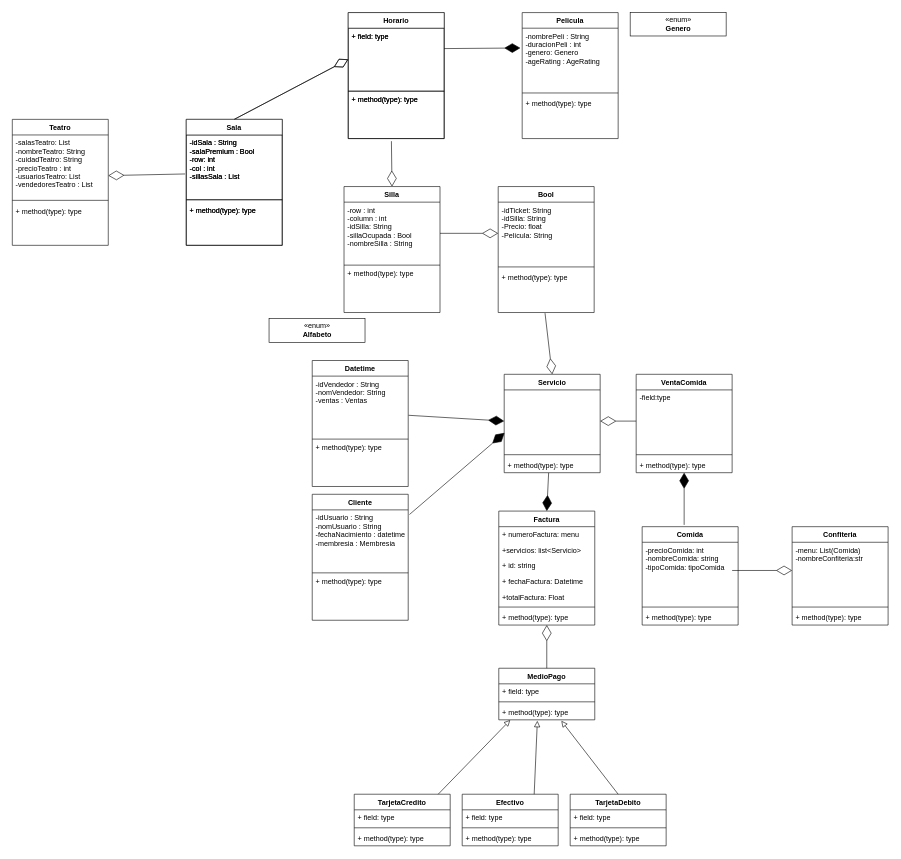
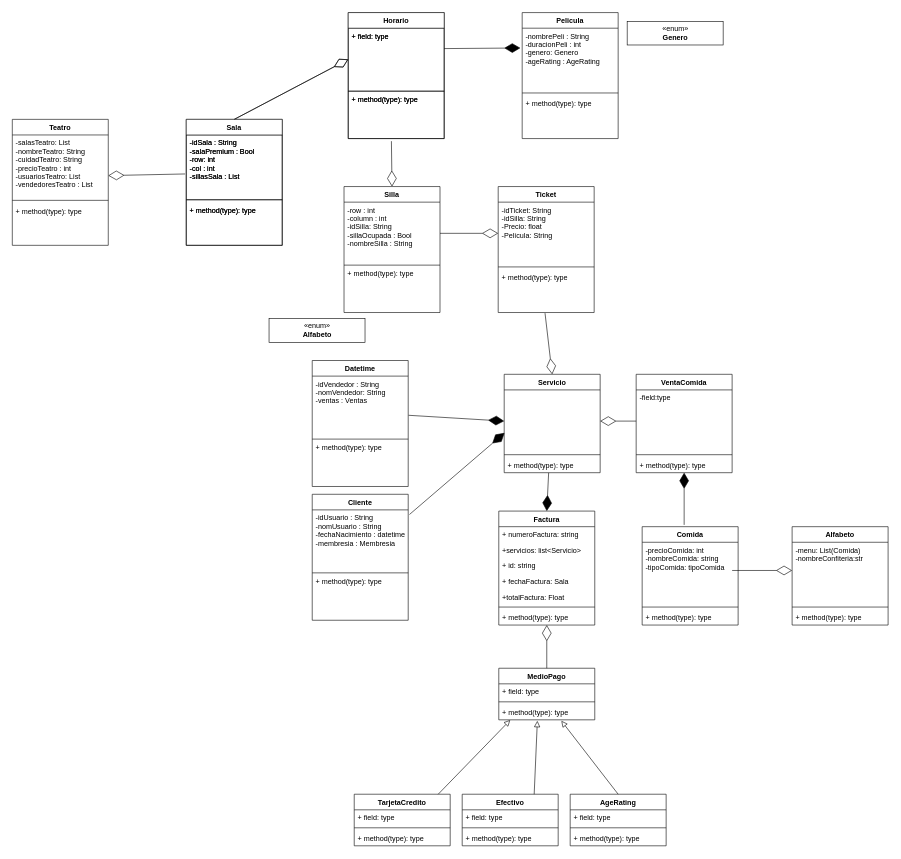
node "«enum» Genero": moved (678, 24) -> (675, 33)
node "Bool": label "Bool" -> "Ticket"
node "+ numeroFactura: menu": label "+ numeroFactura: menu" -> "+ numeroFactura: string"
node "Confiteria": label "Confiteria" -> "Alfabeto"
node "+ fechaFactura: Datetime": label "+ fechaFactura: Datetime" -> "+ fechaFactura: Sala"
node "TarjetaDebito": label "TarjetaDebito" -> "AgeRating"
